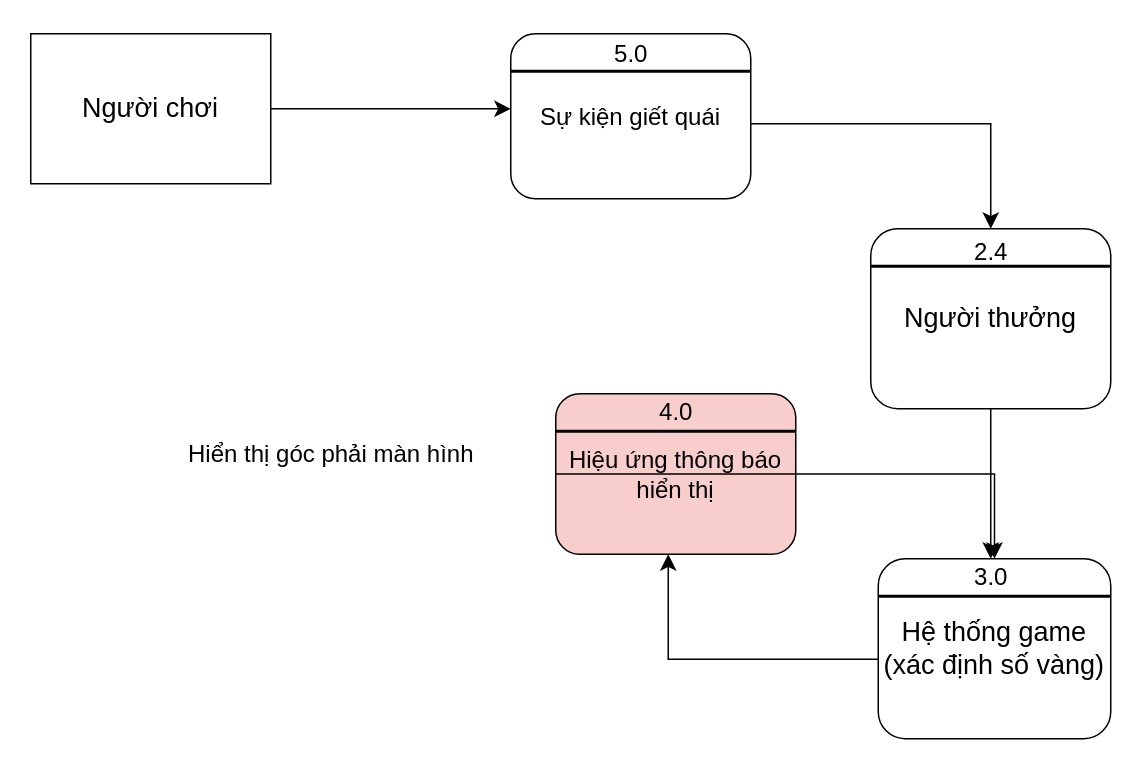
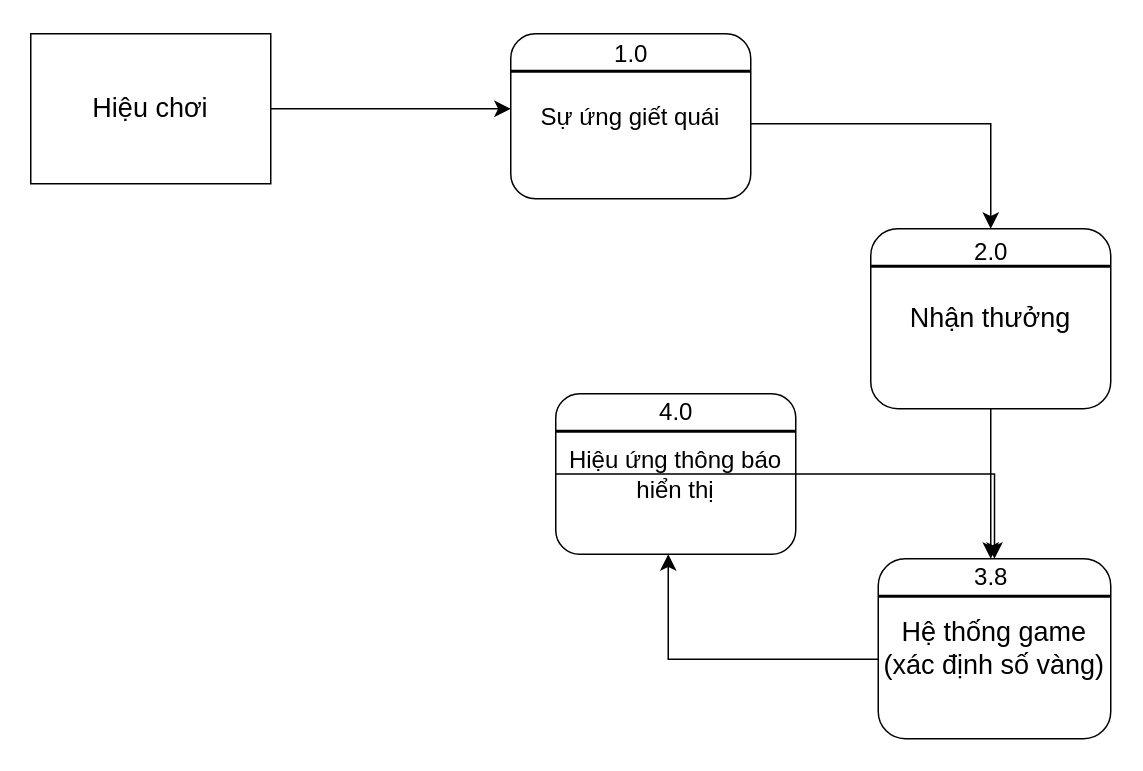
node "5.0": label "5.0" -> "1.0"
node "Người chơi": label "Người chơi" -> "Hiệu chơi"
node "Sự kiện giết quái": label "Sự kiện giết quái" -> "Sự ứng giết quái"
node "2.4": label "2.4" -> "2.0"
node "Người thưởng": label "Người thưởng" -> "Nhận thưởng"
node "Hiển thị góc phải màn hình": removed
node "Hiệu ứng thông báo hiển thị": fillcolor #f8cecc -> #ffffff
node "3.0": label "3.0" -> "3.8"
